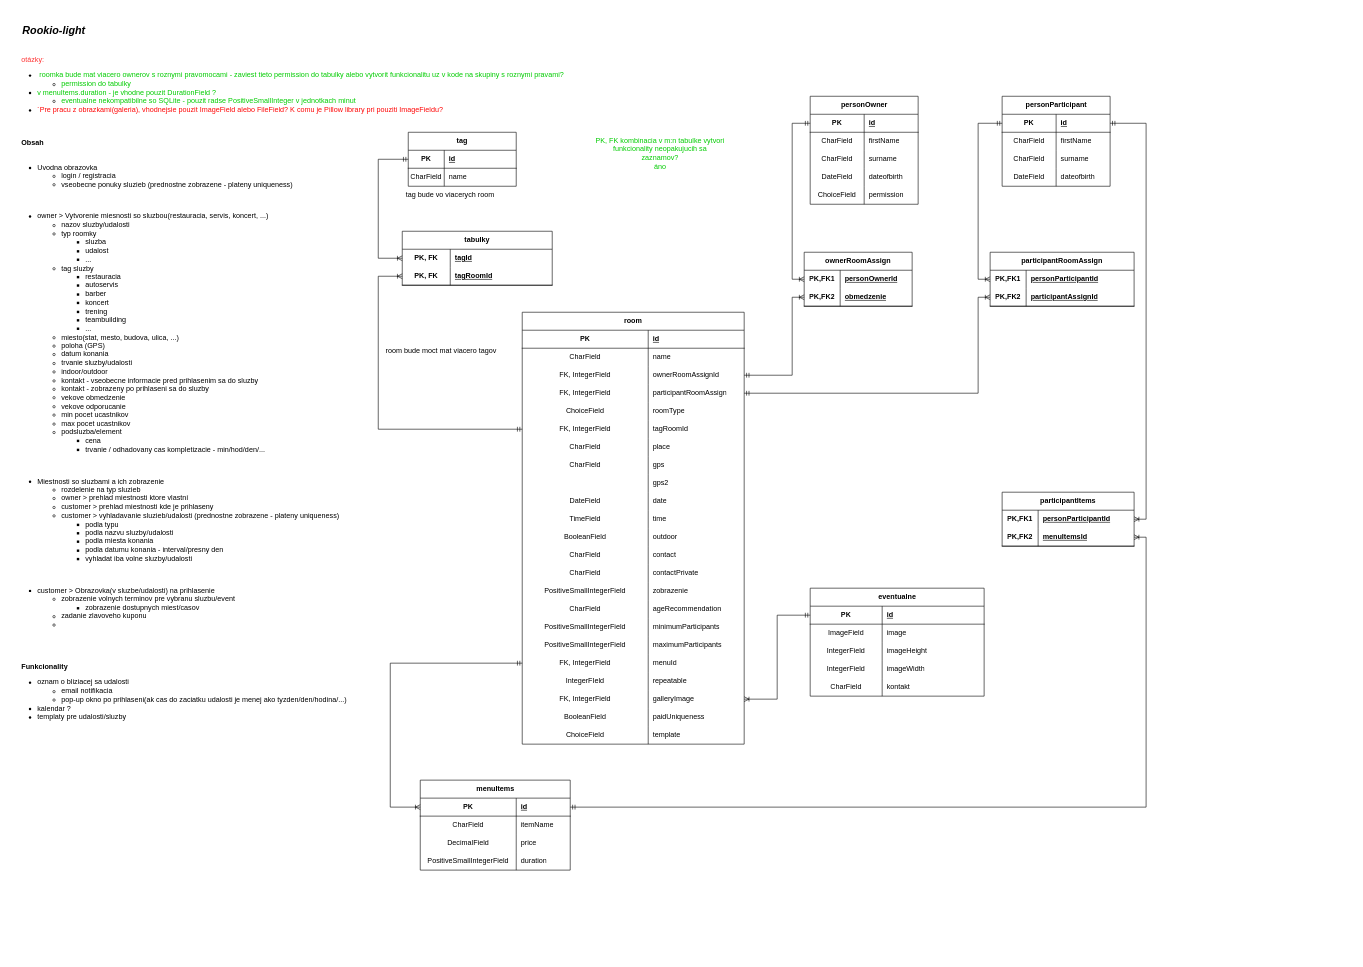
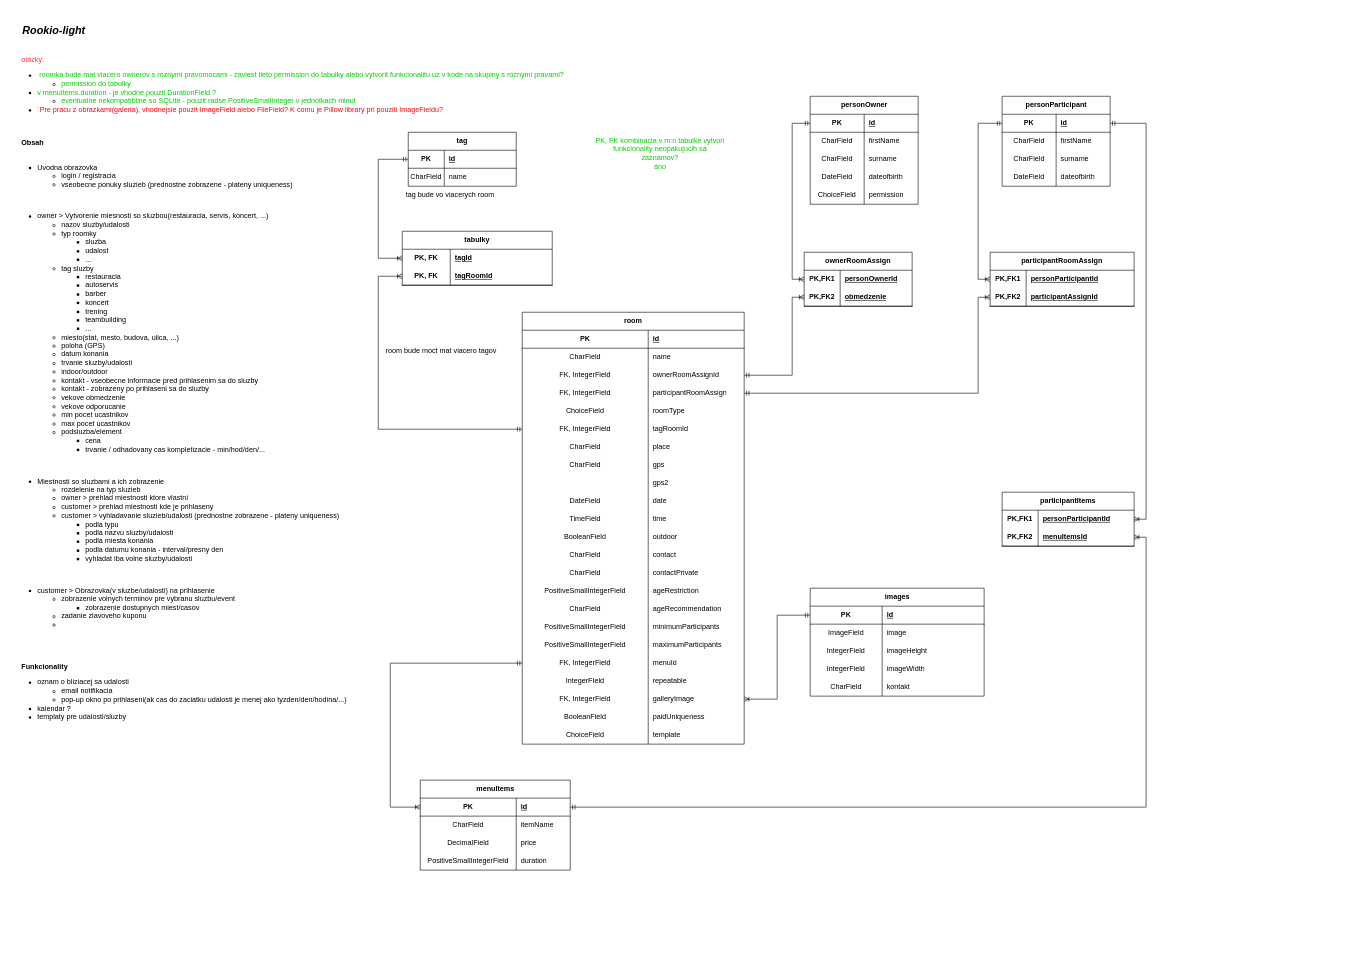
node "zobrazenie": label "zobrazenie" -> "ageRestriction"
node "eventualne": label "eventualne" -> "images"
